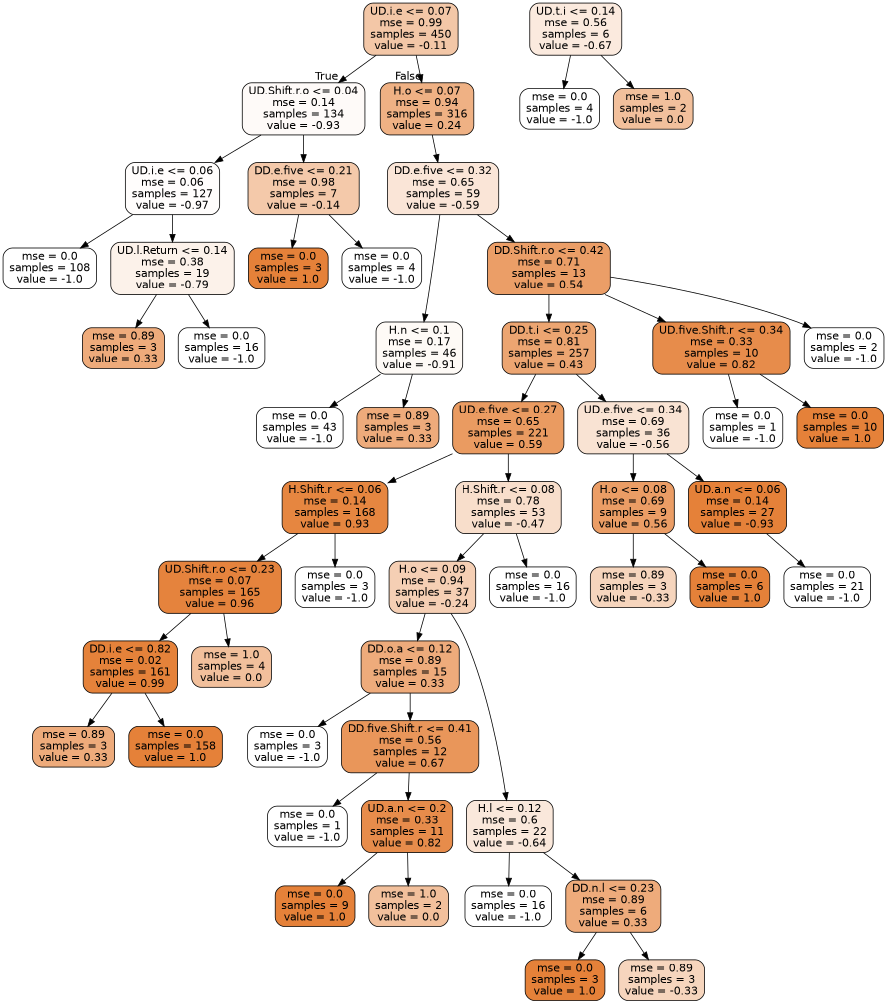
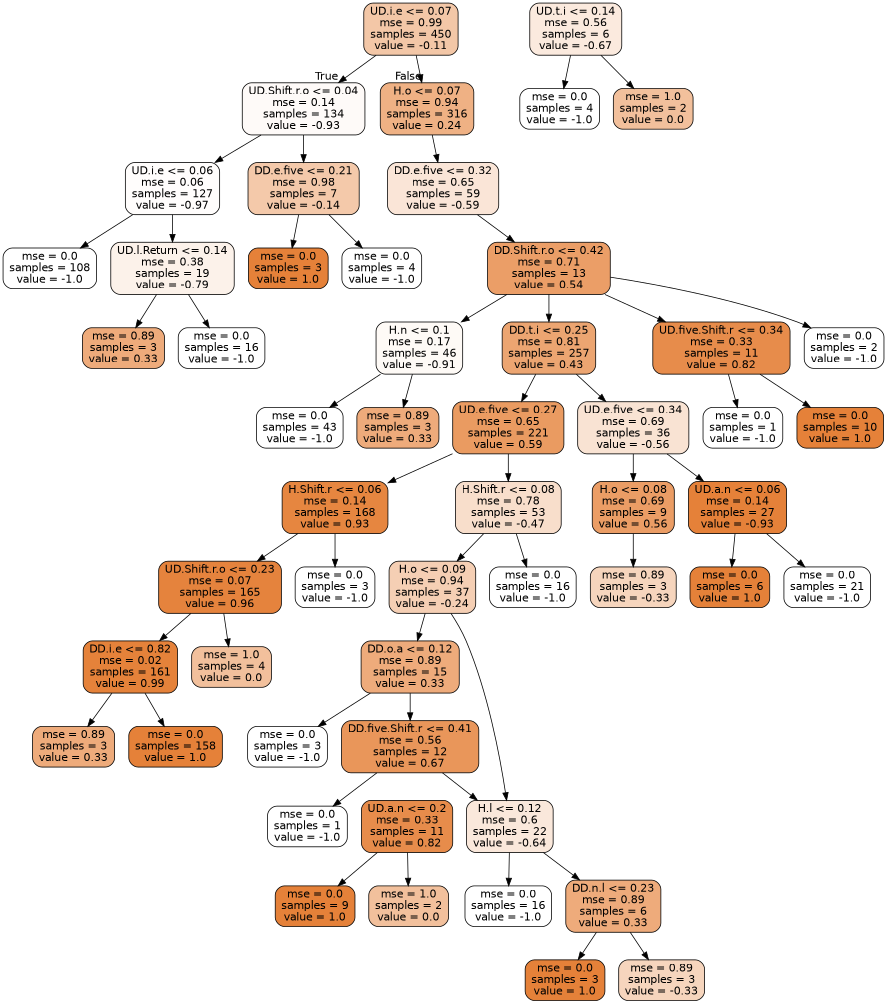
edge "DD.e.five <= 0.32 mse = 0.65 samples = 59 value = -0.59" -> "H.n <= 0.1 mse = 0.17 samples = 46 value = -0.91": now "DD.Shift.r.o <= 0.42 mse = 0.71 samples = 13 value = 0.54" -> "H.n <= 0.1 mse = 0.17 samples = 46 value = -0.91"
node "UD.five.Shift.r <= 0.34 mse = 0.33 samples = 10 value = 0.82": label "UD.five.Shift.r <= 0.34 mse = 0.33 samples = 10 value = 0.82" -> "UD.five.Shift.r <= 0.34 mse = 0.33 samples = 11 value = 0.82"
edge "H.o <= 0.08 mse = 0.69 samples = 9 value = 0.56" -> "mse = 0.0 samples = 6 value = 1.0": now "UD.a.n <= 0.06 mse = 0.14 samples = 27 value = -0.93" -> "mse = 0.0 samples = 6 value = 1.0"
edge "DD.five.Shift.r <= 0.41 mse = 0.56 samples = 12 value = 0.67" -> "UD.a.n <= 0.2 mse = 0.33 samples = 11 value = 0.82": now "DD.five.Shift.r <= 0.41 mse = 0.56 samples = 12 value = 0.67" -> "H.l <= 0.12 mse = 0.6 samples = 22 value = -0.64"
